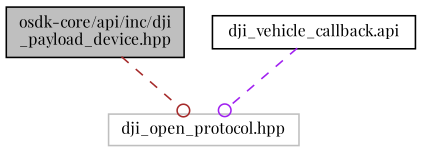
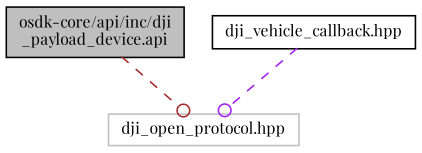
node "osdk-core/api/inc/dji _payload_device.hpp": label "osdk-core/api/inc/dji _payload_device.hpp" -> "osdk-core/api/inc/dji _payload_device.api"
node "dji_vehicle_callback.api": label "dji_vehicle_callback.api" -> "dji_vehicle_callback.hpp"
